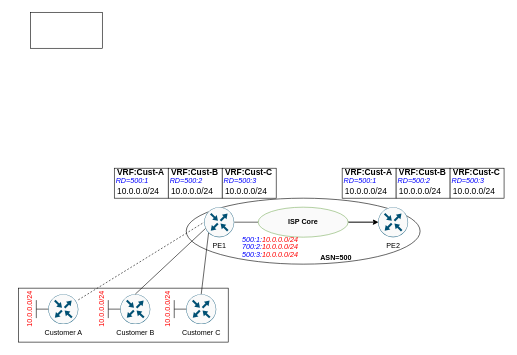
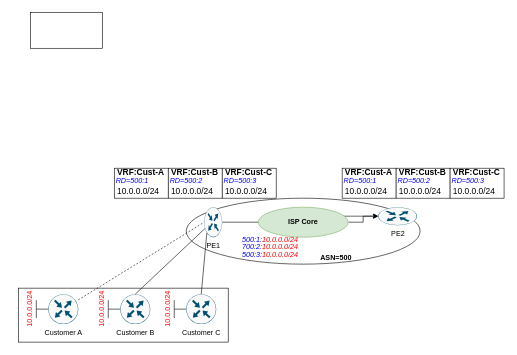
node "PE1": size 30x30 -> 18x30
node "ISP Core": fillcolor #fafafa -> #d5e8d4
node "PE2": size 30x30 -> 39x18
